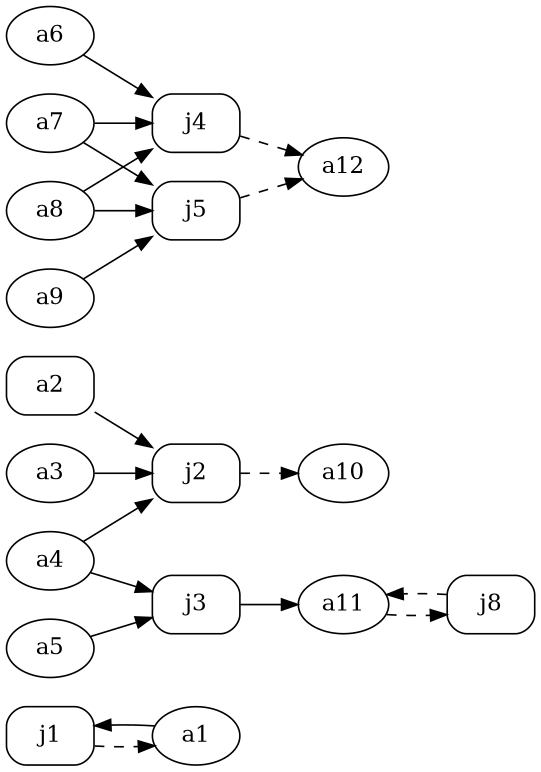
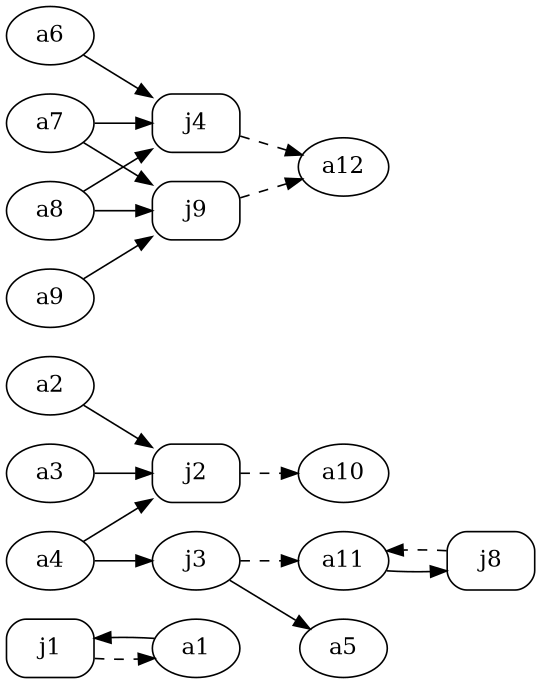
node "j5": label "j5" -> "j9"
node "a2": shape box -> ellipse
node "j3": shape box -> ellipse
edge "j3" -> "a11": style solid -> dashed
edge "a11" -> "j8": style dashed -> solid
edge "a5" -> "j3": reversed
